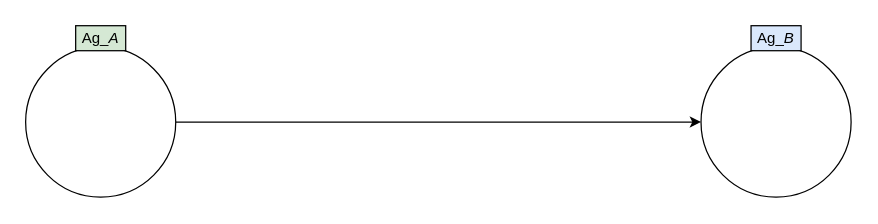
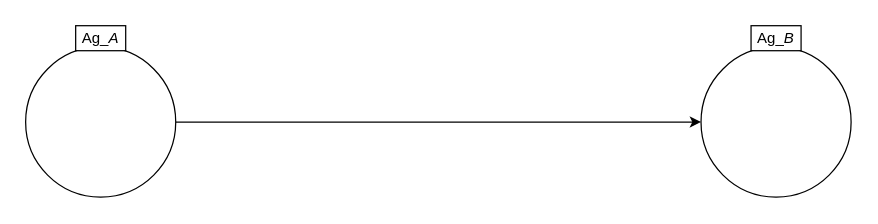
node "Ag_A": fillcolor #d5e8d4 -> #ffffff
node "Ag_B": fillcolor #dae8fc -> #ffffff
